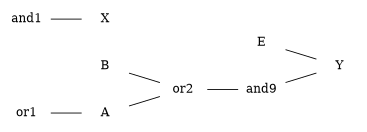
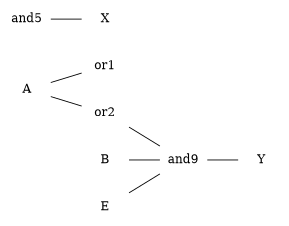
node "and1": label "and1" -> "and5"
edge "E" -> "Y": now "E" -> "and9"
edge "B" -> "or2": now "B" -> "and9"
edge "or1" -> "A": reversed
